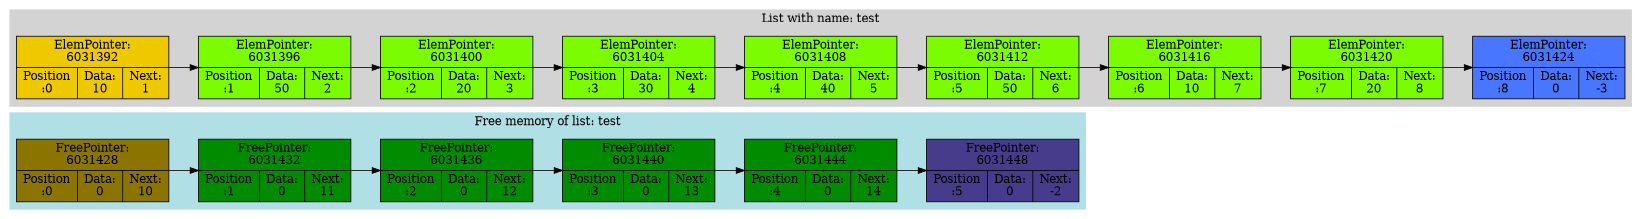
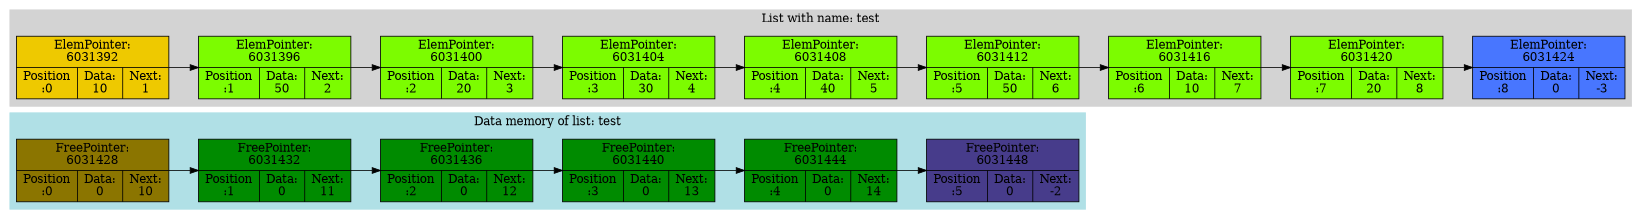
cluster "Free memory of list: test": label "Free memory of list: test" -> "Data memory of list: test"
